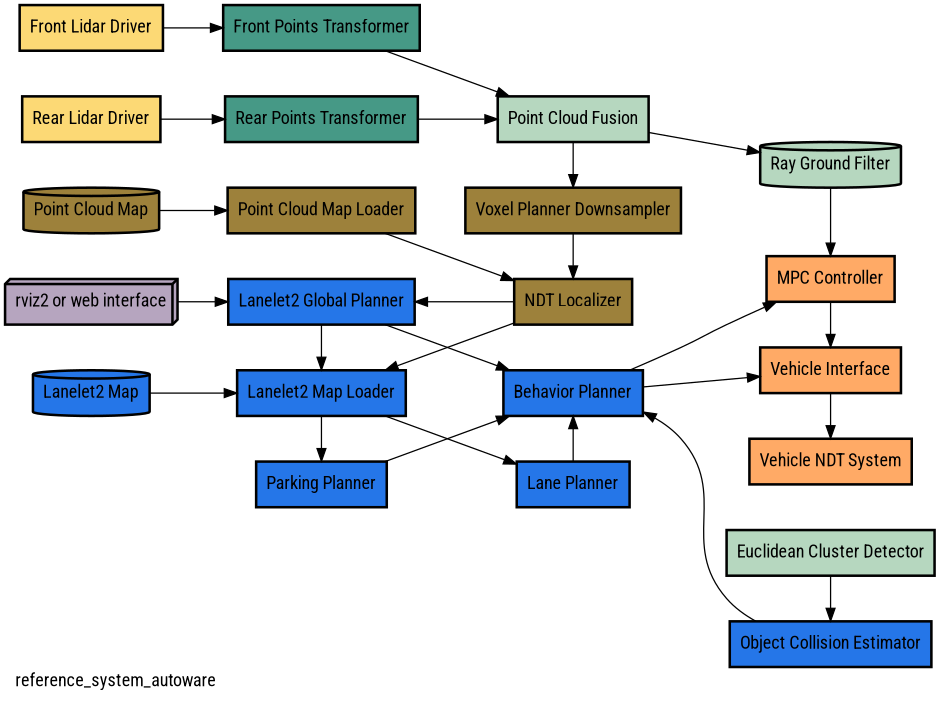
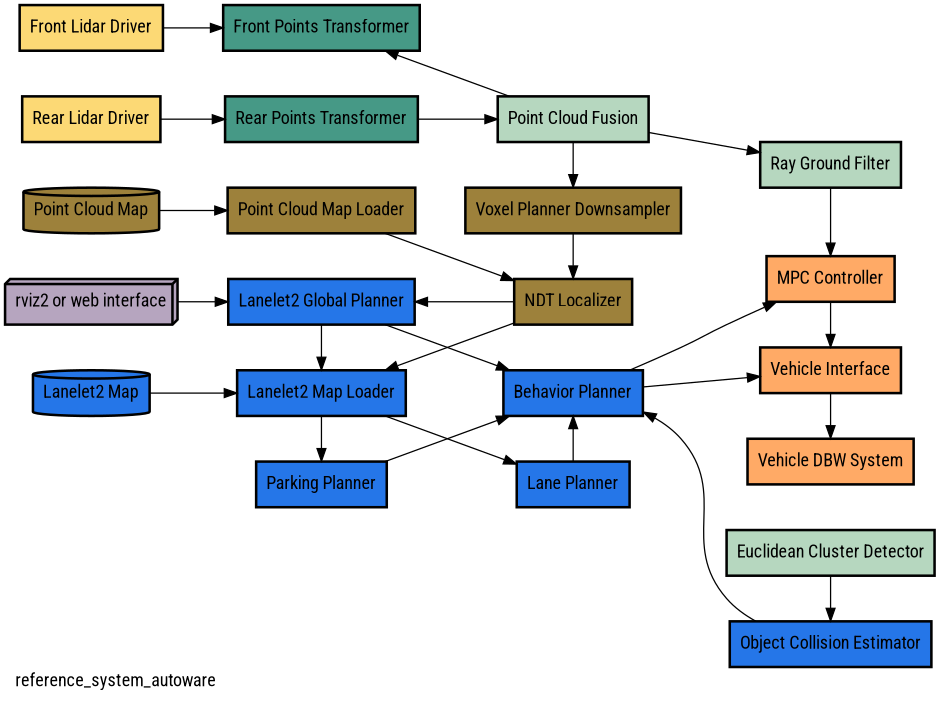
edge "Front Points Transformer" -> "Point Cloud Fusion": reversed
node "Ray Ground Filter": shape cylinder -> box
node "Vehicle NDT System": label "Vehicle NDT System" -> "Vehicle DBW System"
